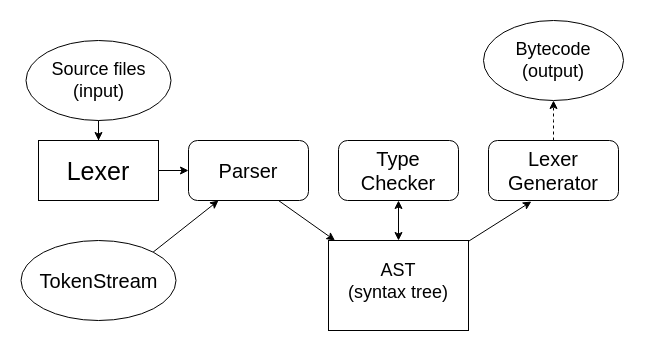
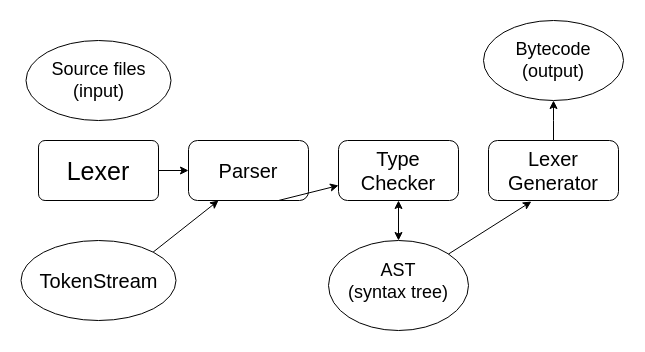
edge "Lexer Generator" -> "Bytecode (output)": style dashed -> solid
edge "Source files (input)" -> "Lexer": removed
node "Lexer": shape rectangle -> rounded rectangle
edge "Parser" -> "AST (syntax tree)": now "Parser" -> "Type Checker"
node "AST (syntax tree)": shape rectangle -> ellipse
